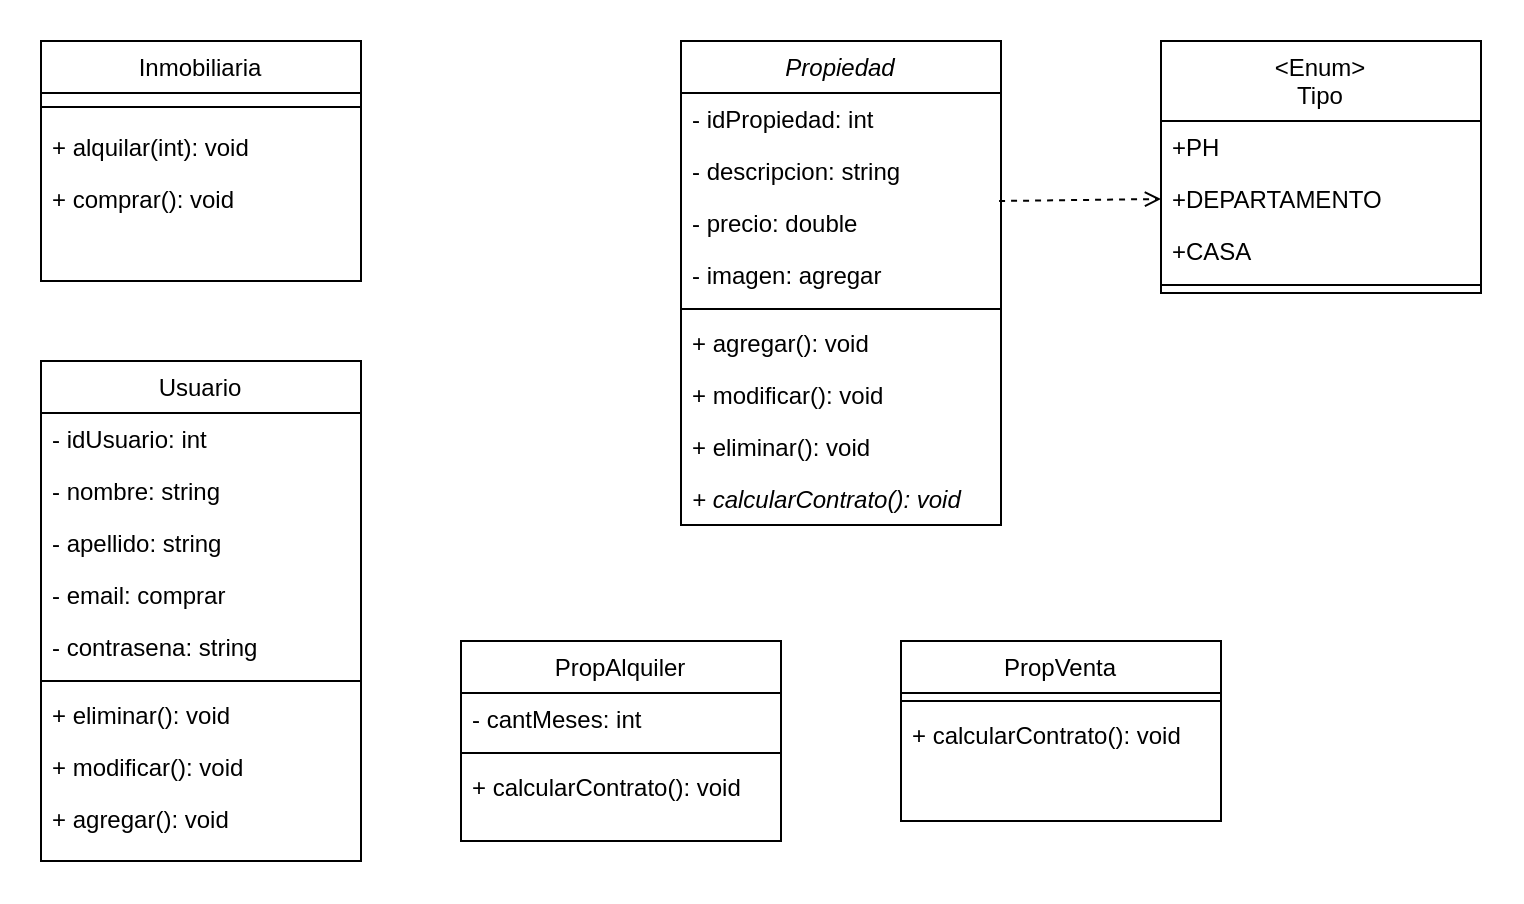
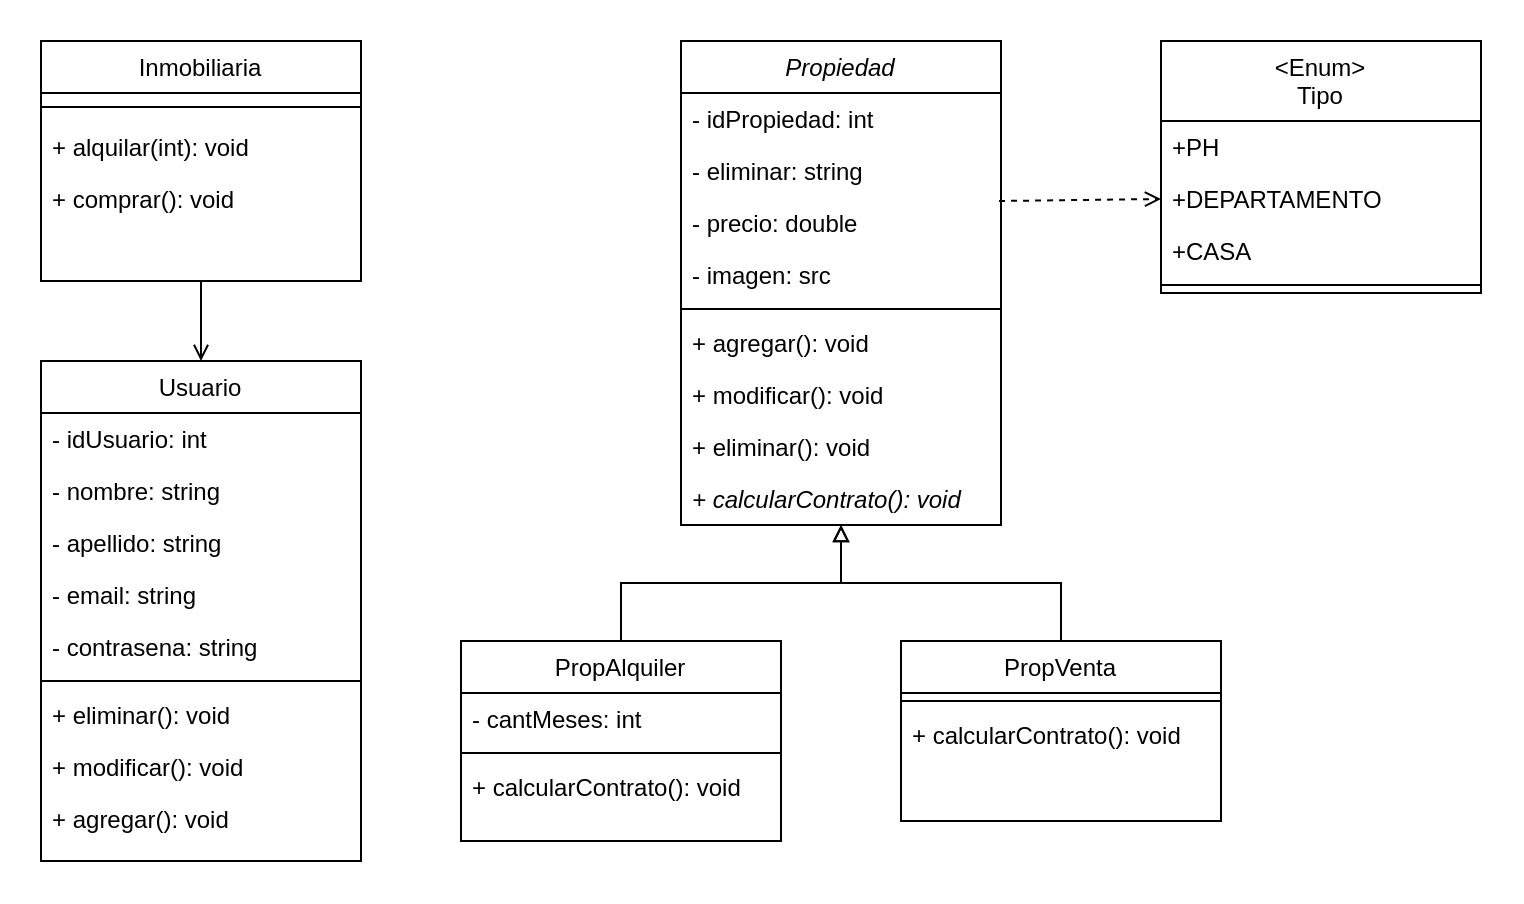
node "- descripcion: string": label "- descripcion: string" -> "- eliminar: string"
node "- imagen: agregar": label "- imagen: agregar" -> "- imagen: src"
edge "Inmobiliaria" -> "Usuario": added
edge "PropAlquiler" -> "Propiedad": added
edge "PropVenta" -> "Propiedad": added
node "- email: comprar": label "- email: comprar" -> "- email: string"
